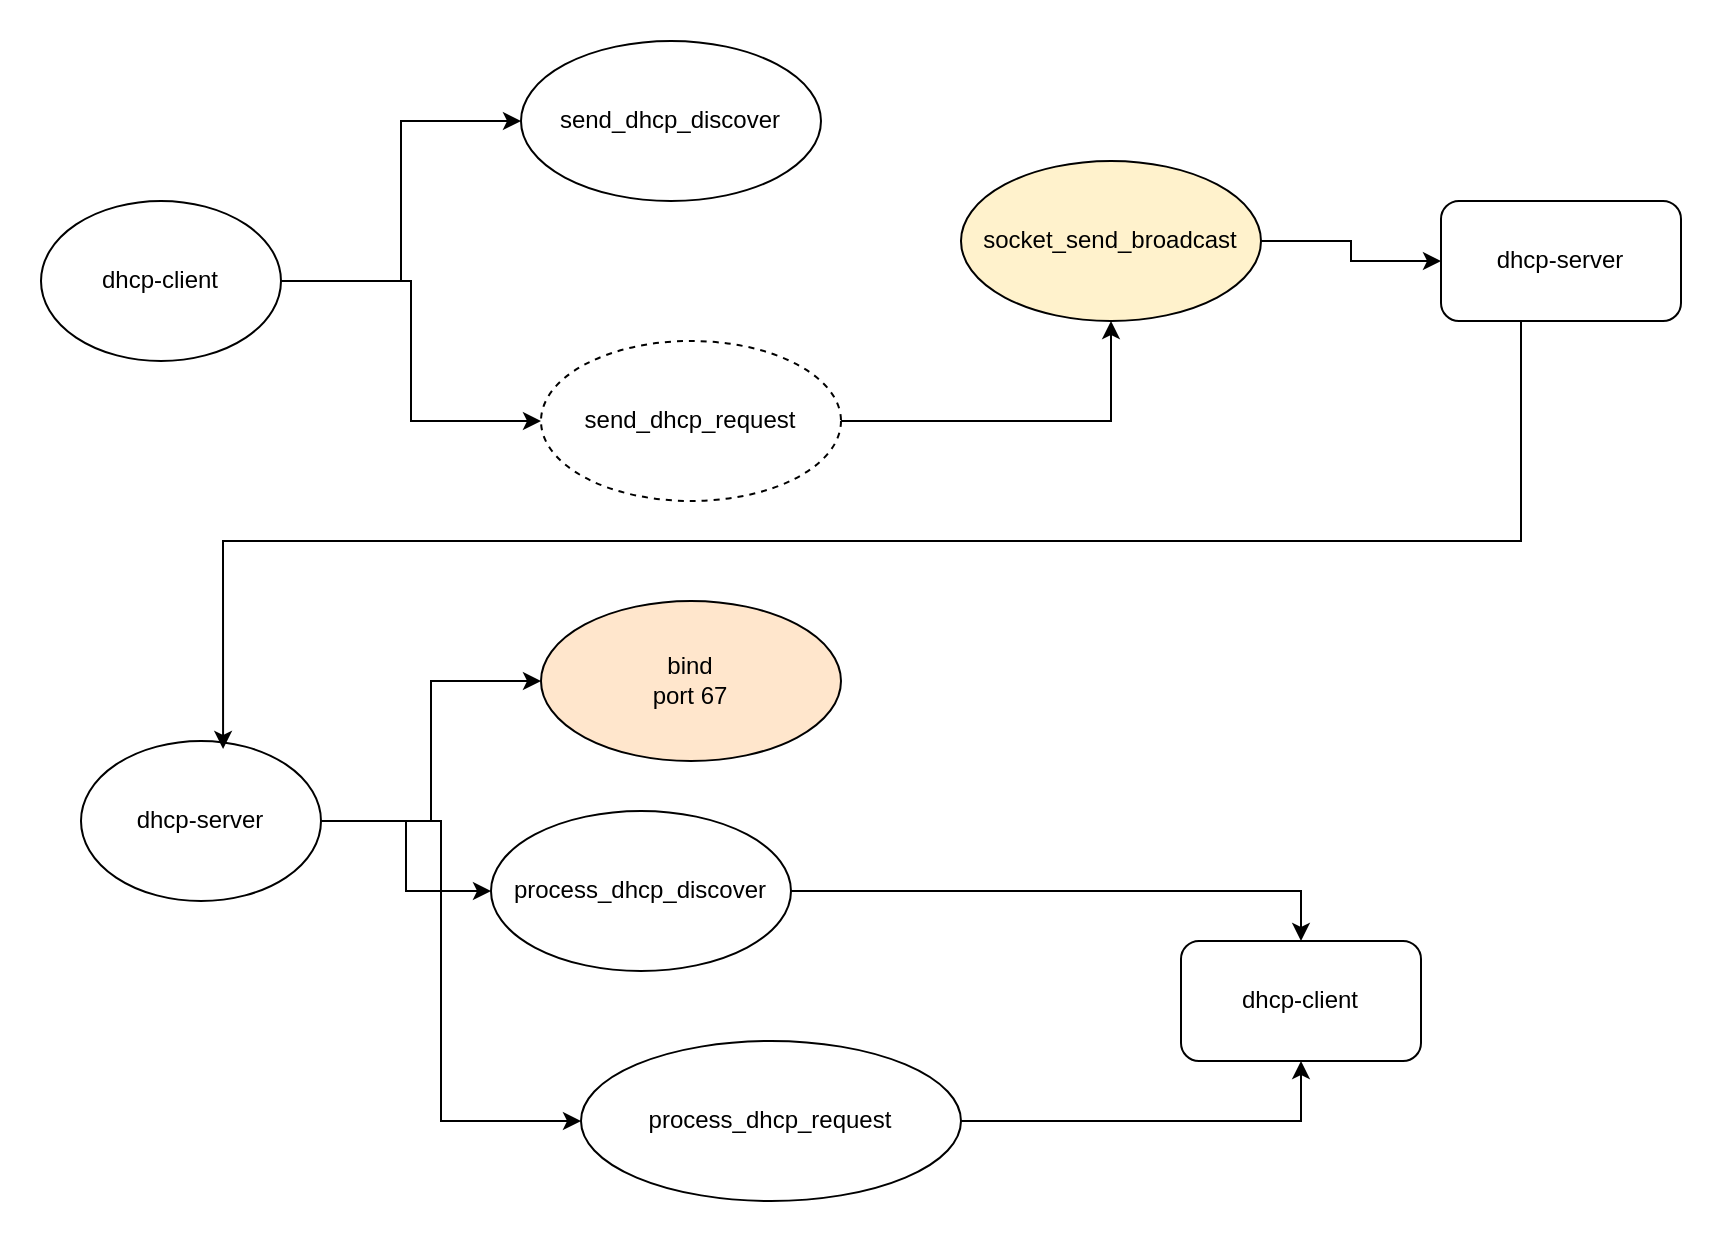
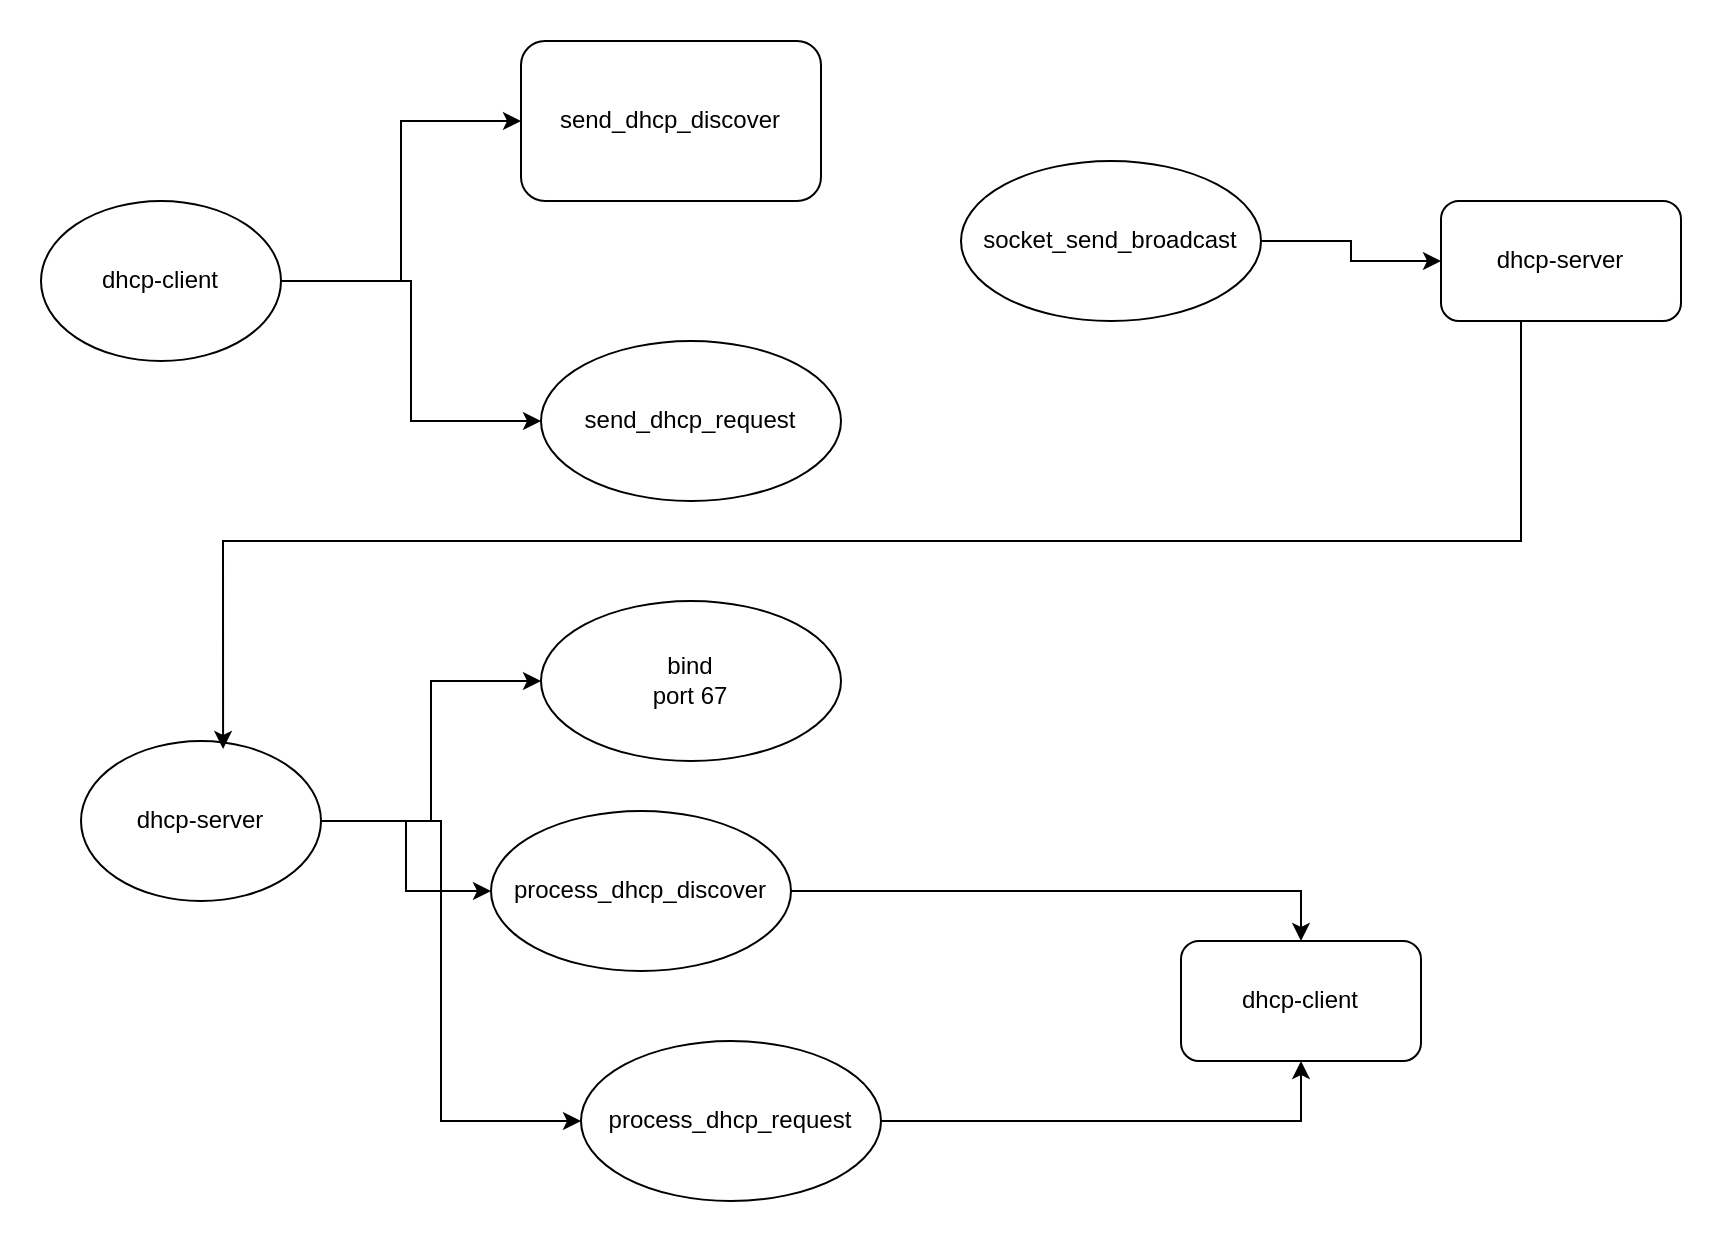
node "send_dhcp_discover": shape ellipse -> rounded rectangle
node "socket_send_broadcast": fillcolor #fff2cc -> #ffffff
node "send_dhcp_request": style dashed -> solid
edge "send_dhcp_request" -> "socket_send_broadcast": removed
node "bind port 67": fillcolor #ffe6cc -> #ffffff
node "process_dhcp_request": size 380x160 -> 300x160
